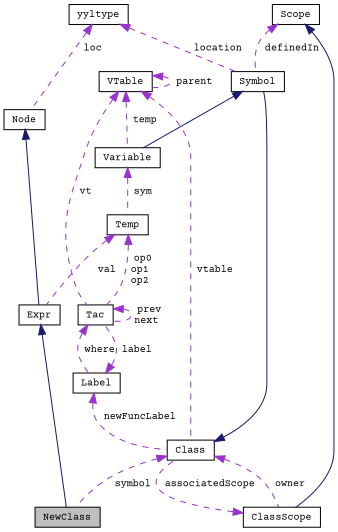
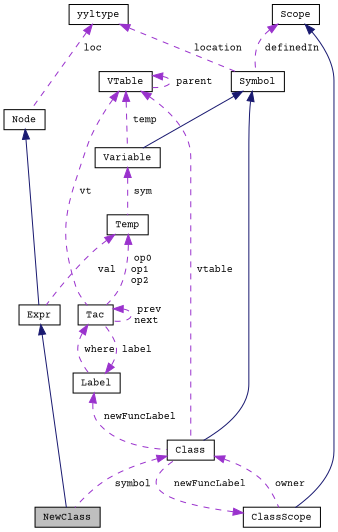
edge "Symbol" -> "Class": reversed
edge "Class" -> "ClassScope": label " associatedScope" -> " newFuncLabel"
